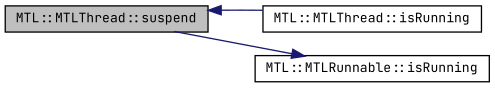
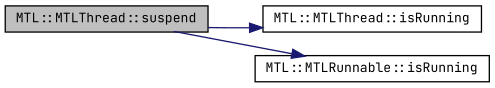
edge "MTL::MTLThread::isRunning" -> "MTL::MTLThread::suspend": reversed
